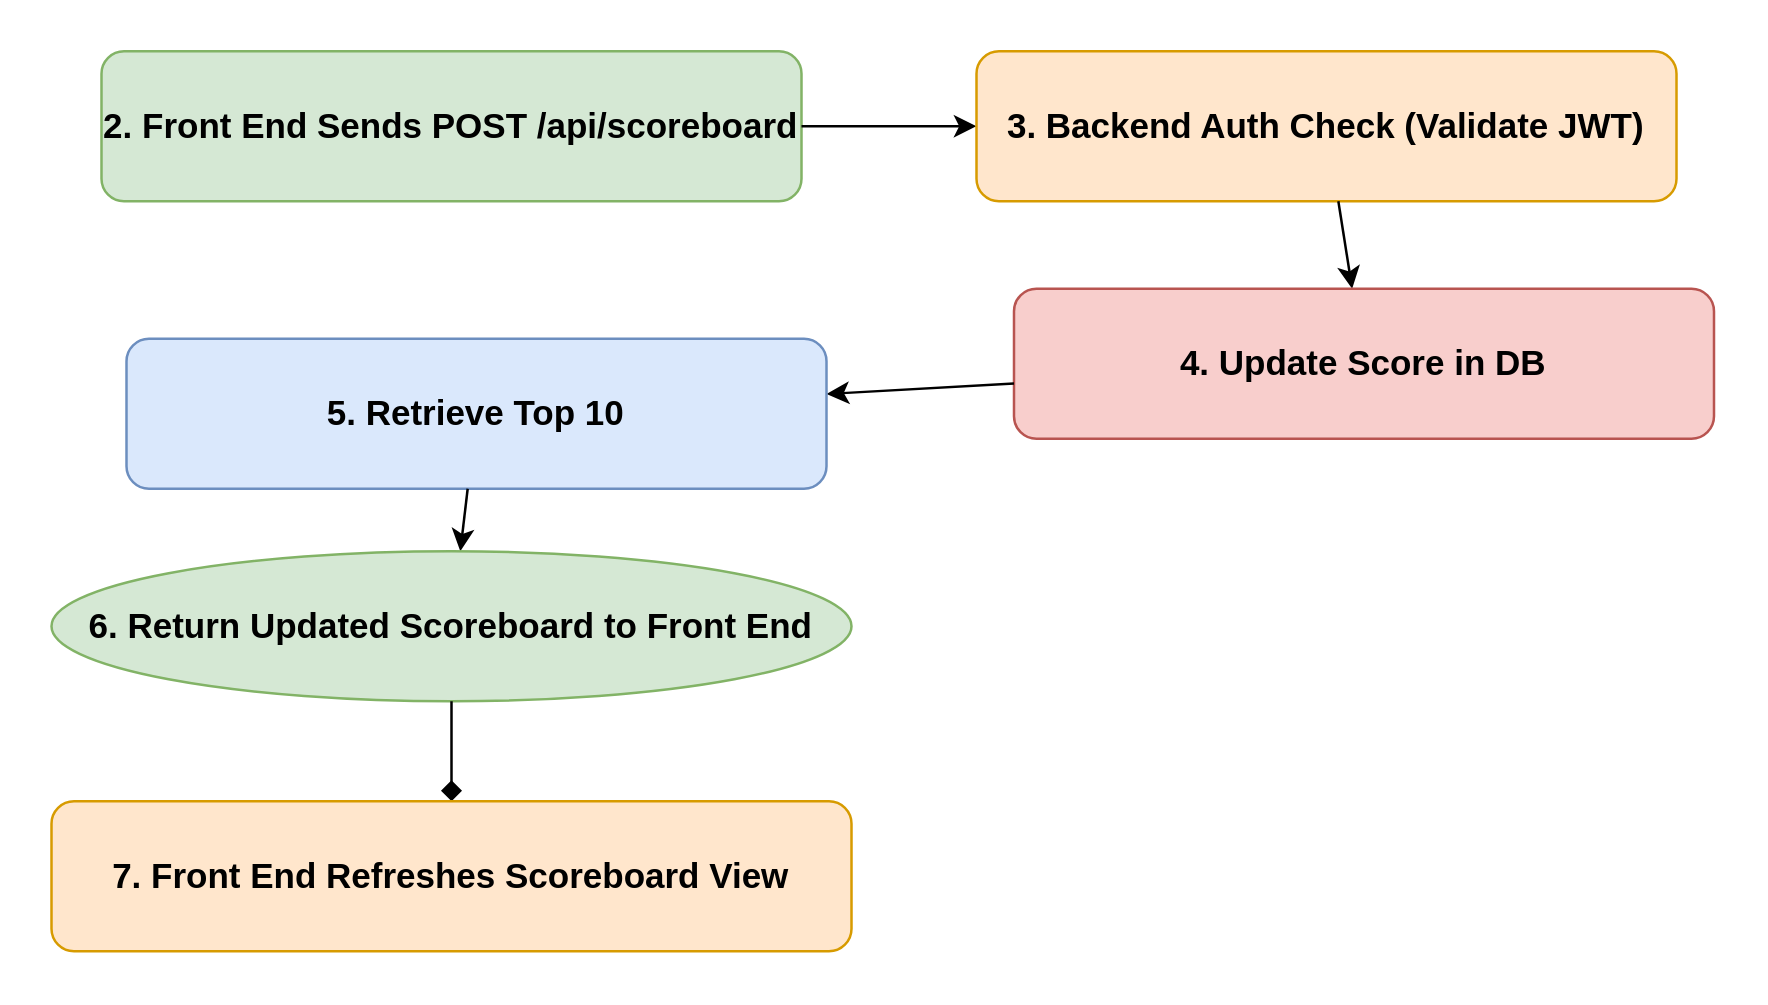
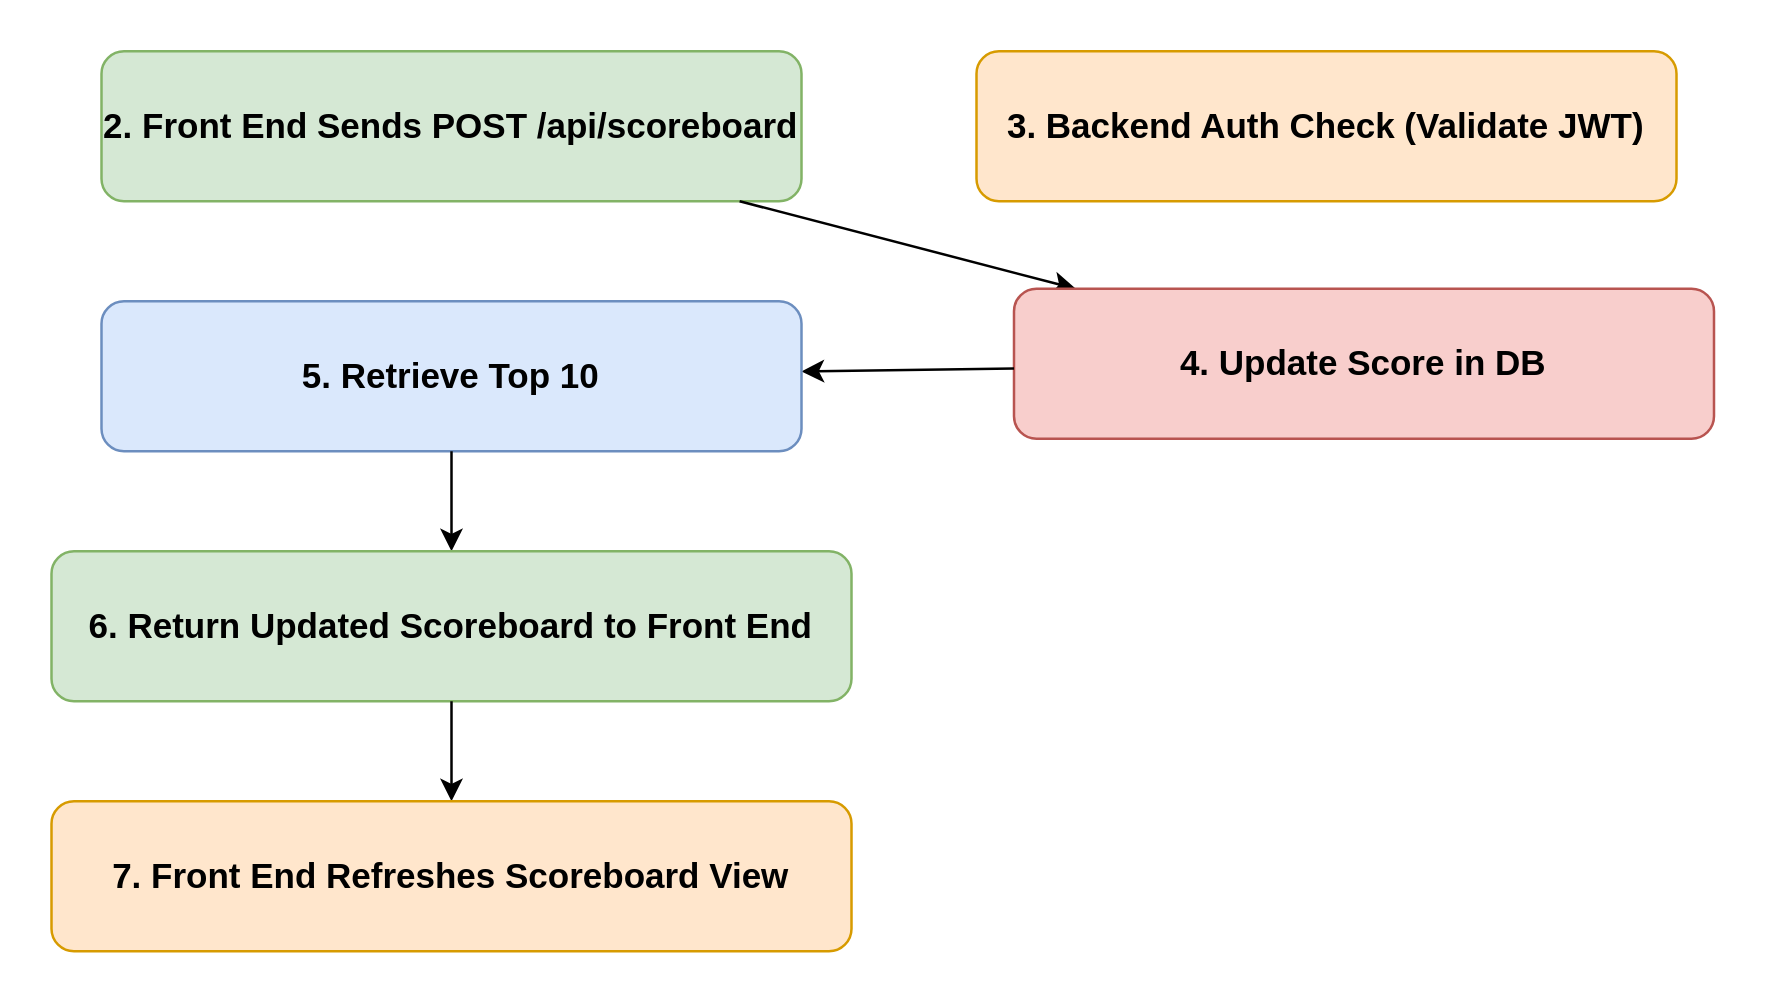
edge "2. Front End Sends POST /api/scoreboard" -> "3. Backend Auth Check (Validate JWT)": now "2. Front End Sends POST /api/scoreboard" -> "4. Update Score in DB"
edge "3. Backend Auth Check (Validate JWT)" -> "4. Update Score in DB": removed
node "5. Retrieve Top 10": moved (476, 414) -> (451, 376)
node "6. Return Updated Scoreboard to Front End": shape ellipse -> rounded rectangle
edge "6. Return Updated Scoreboard to Front End" -> "7. Front End Refreshes Scoreboard View": arrowhead diamond -> classic
